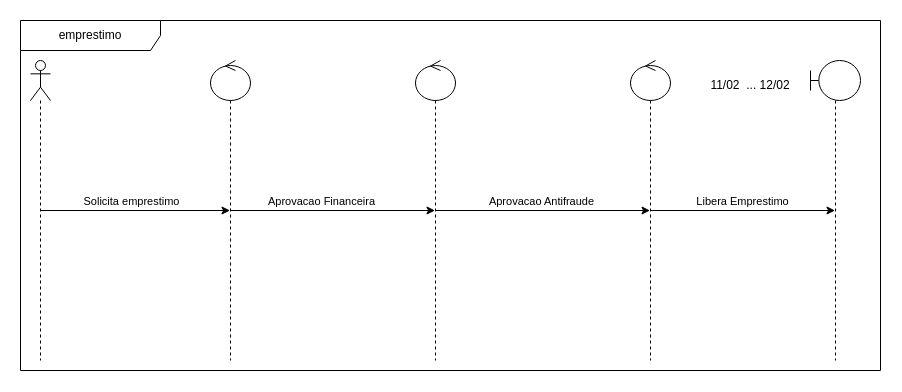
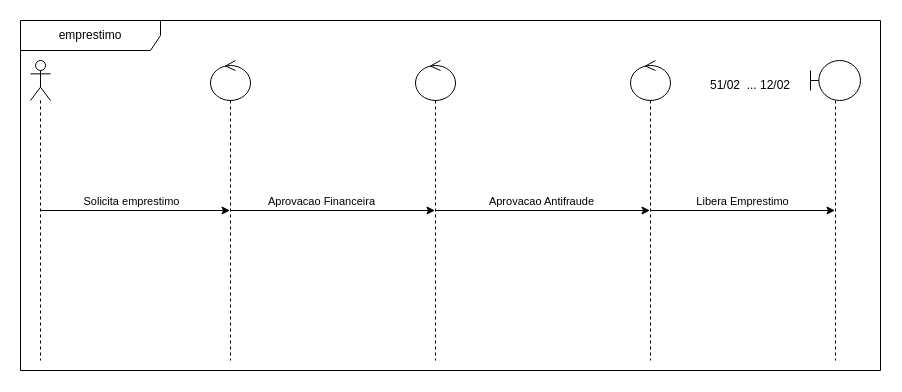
node "11/02 ... 12/02": label "11/02 ... 12/02" -> "51/02 ... 12/02"
